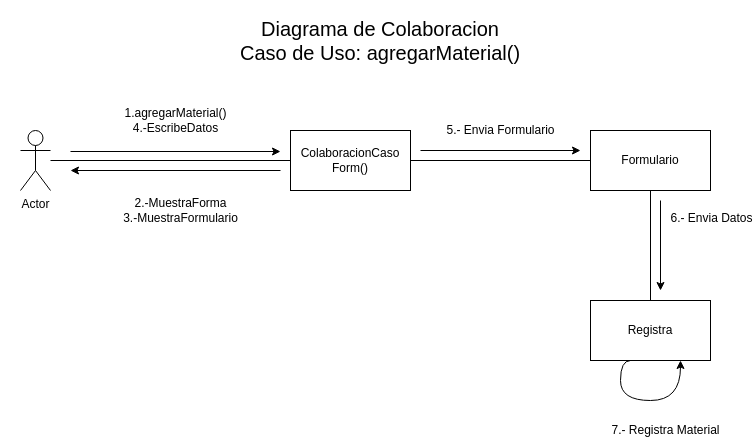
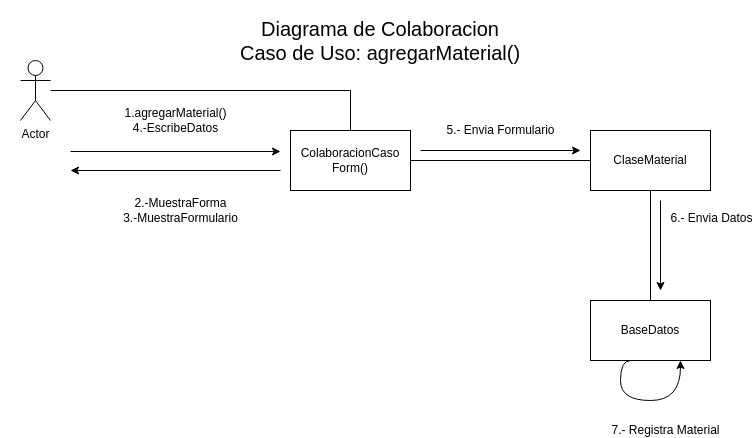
node "Actor": moved (36, 161) -> (36, 91)
node "Formulario": label "Formulario" -> "ClaseMaterial"
node "Registra": label "Registra" -> "BaseDatos"
